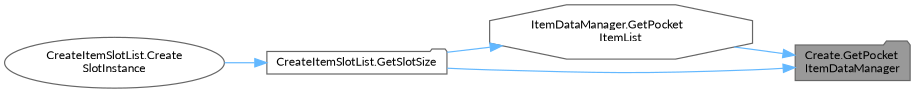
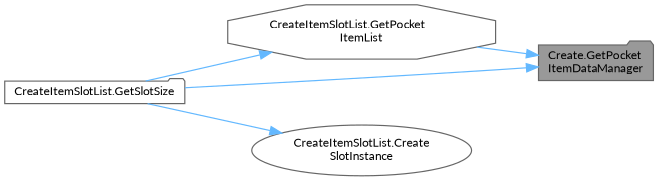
node "ItemDataManager.GetPocket ItemList": label "ItemDataManager.GetPocket ItemList" -> "CreateItemSlotList.GetPocket ItemList"
edge "CreateItemSlotList.Create SlotInstance" -> "CreateItemSlotList.GetSlotSize": reversed
